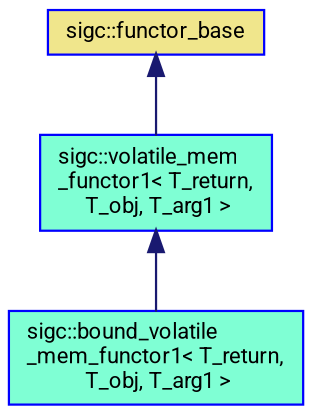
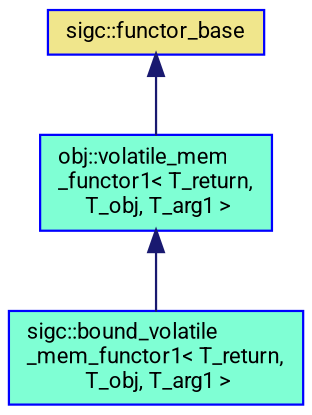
node "sigc::volatile_mem _functor1< T_return, T_obj, T_arg1 >": label "sigc::volatile_mem _functor1< T_return, T_obj, T_arg1 >" -> "obj::volatile_mem _functor1< T_return, T_obj, T_arg1 >"
